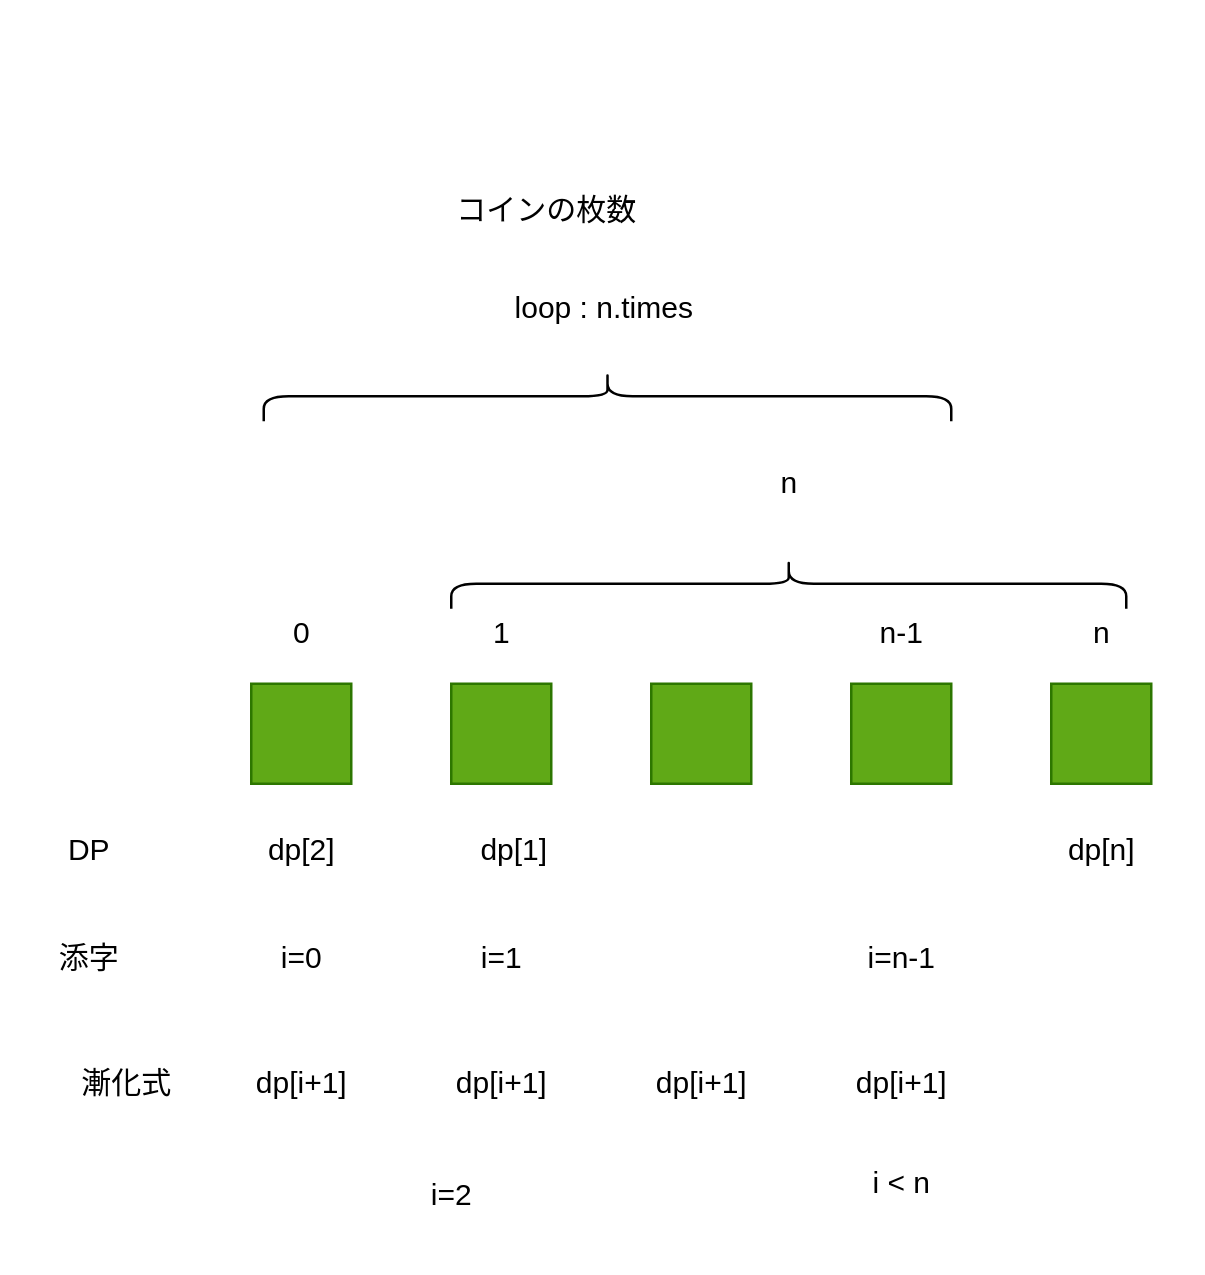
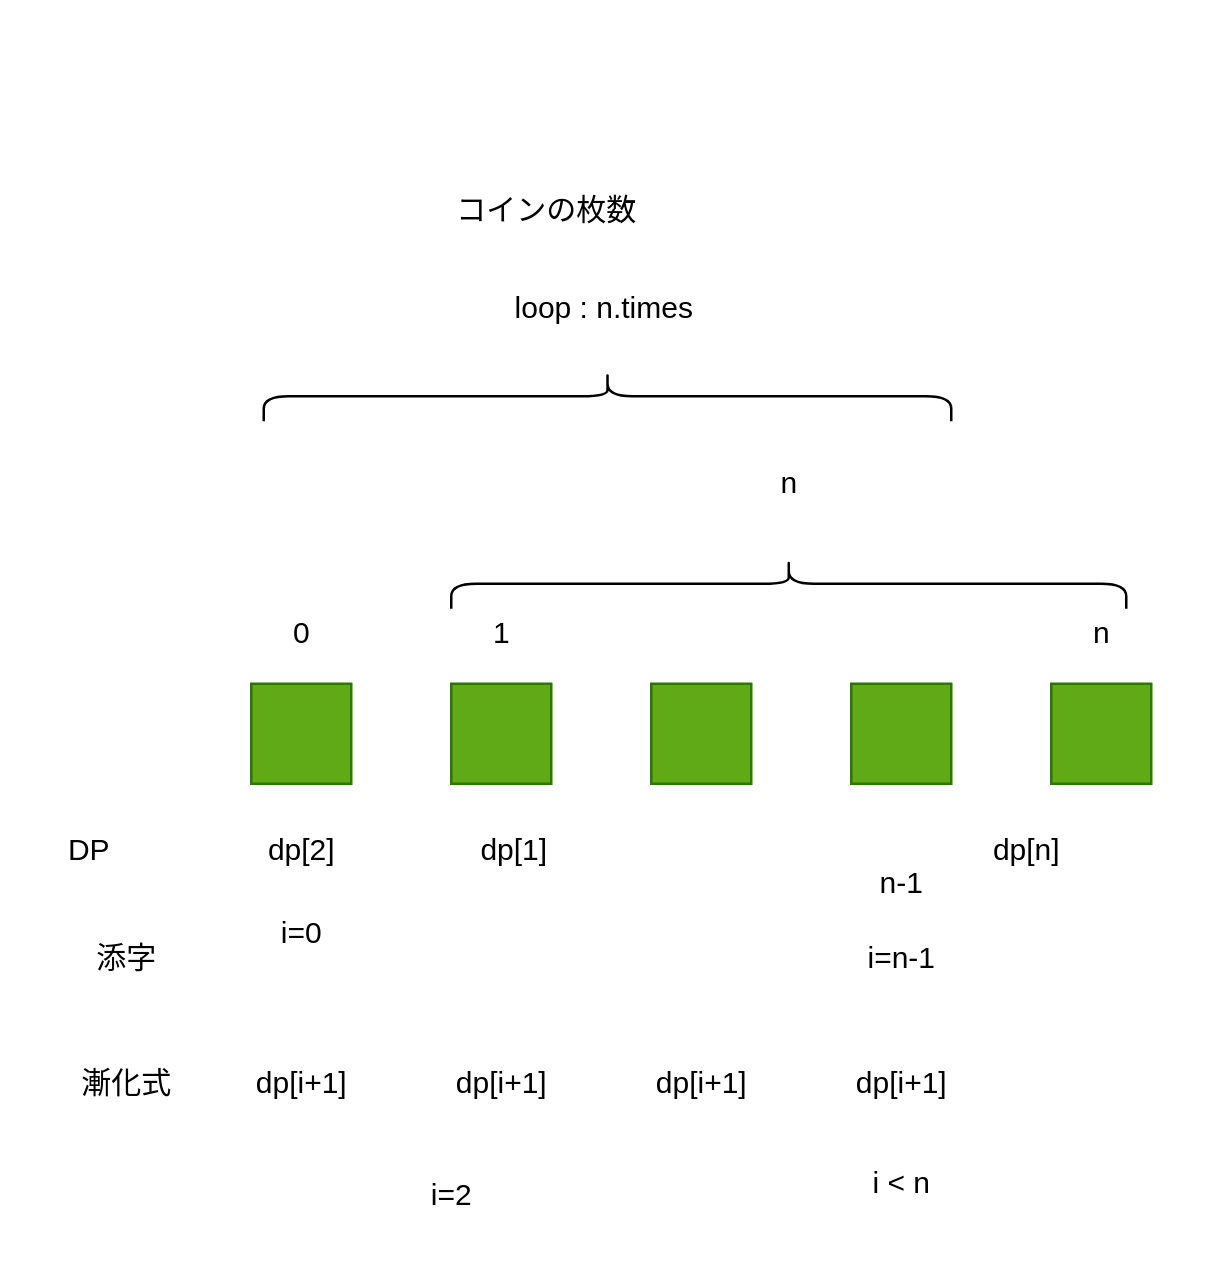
node "n-1": moved (901, 634) -> (901, 884)
node "dp[n]": moved (1101, 851) -> (1026, 851)
node "添字": moved (89, 959) -> (126, 959)
node "i=0": moved (301, 959) -> (301, 934)
node "i=1": removed
